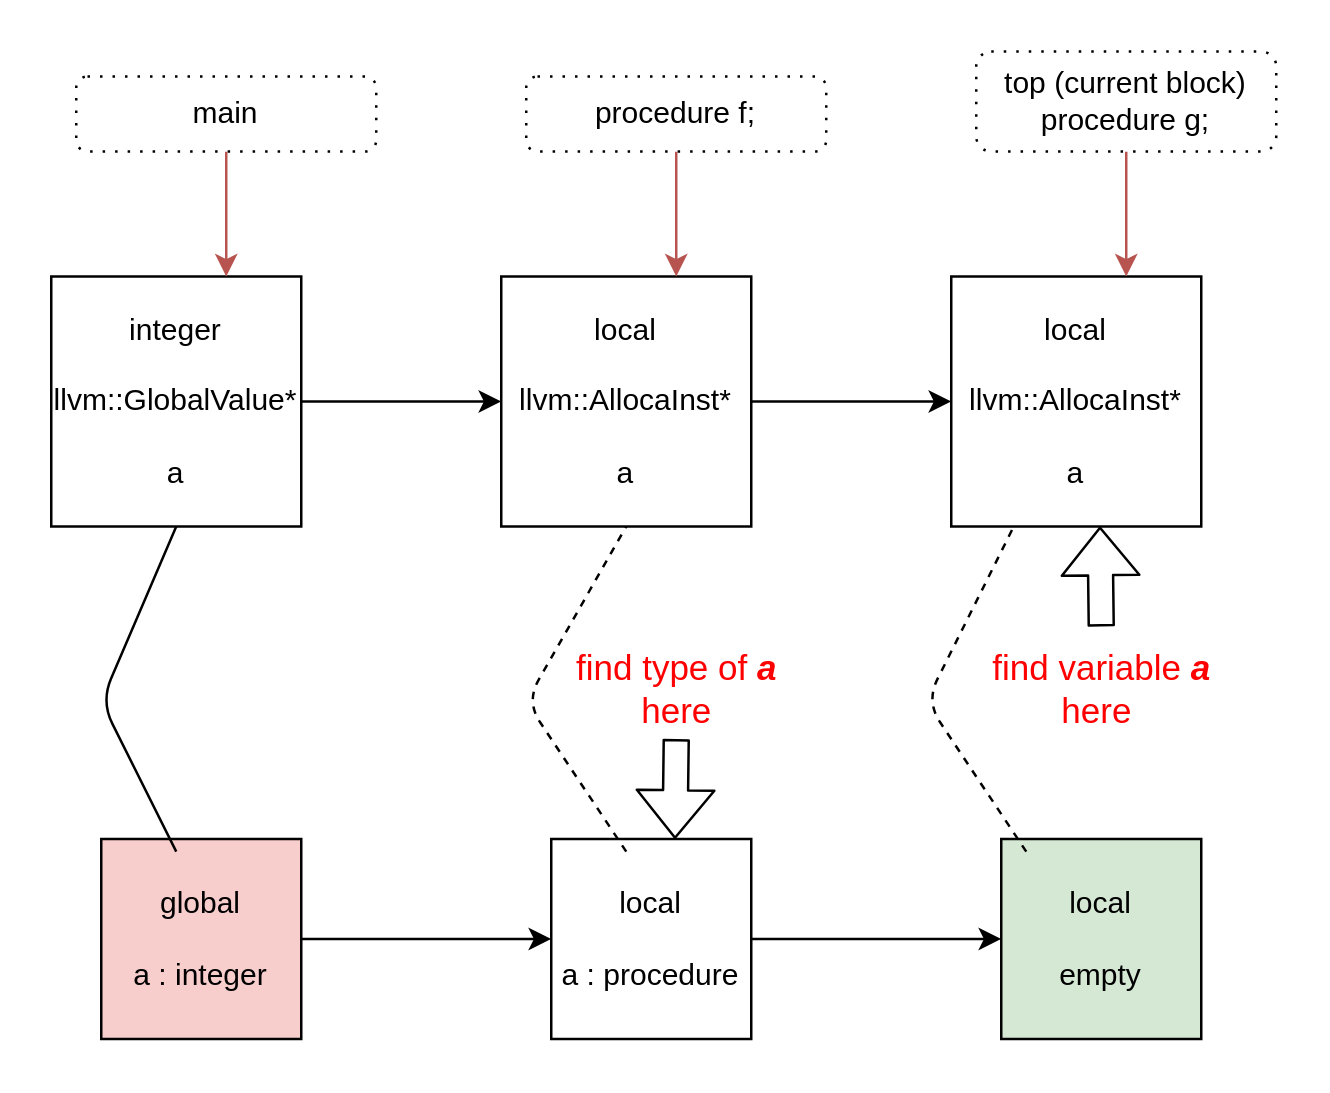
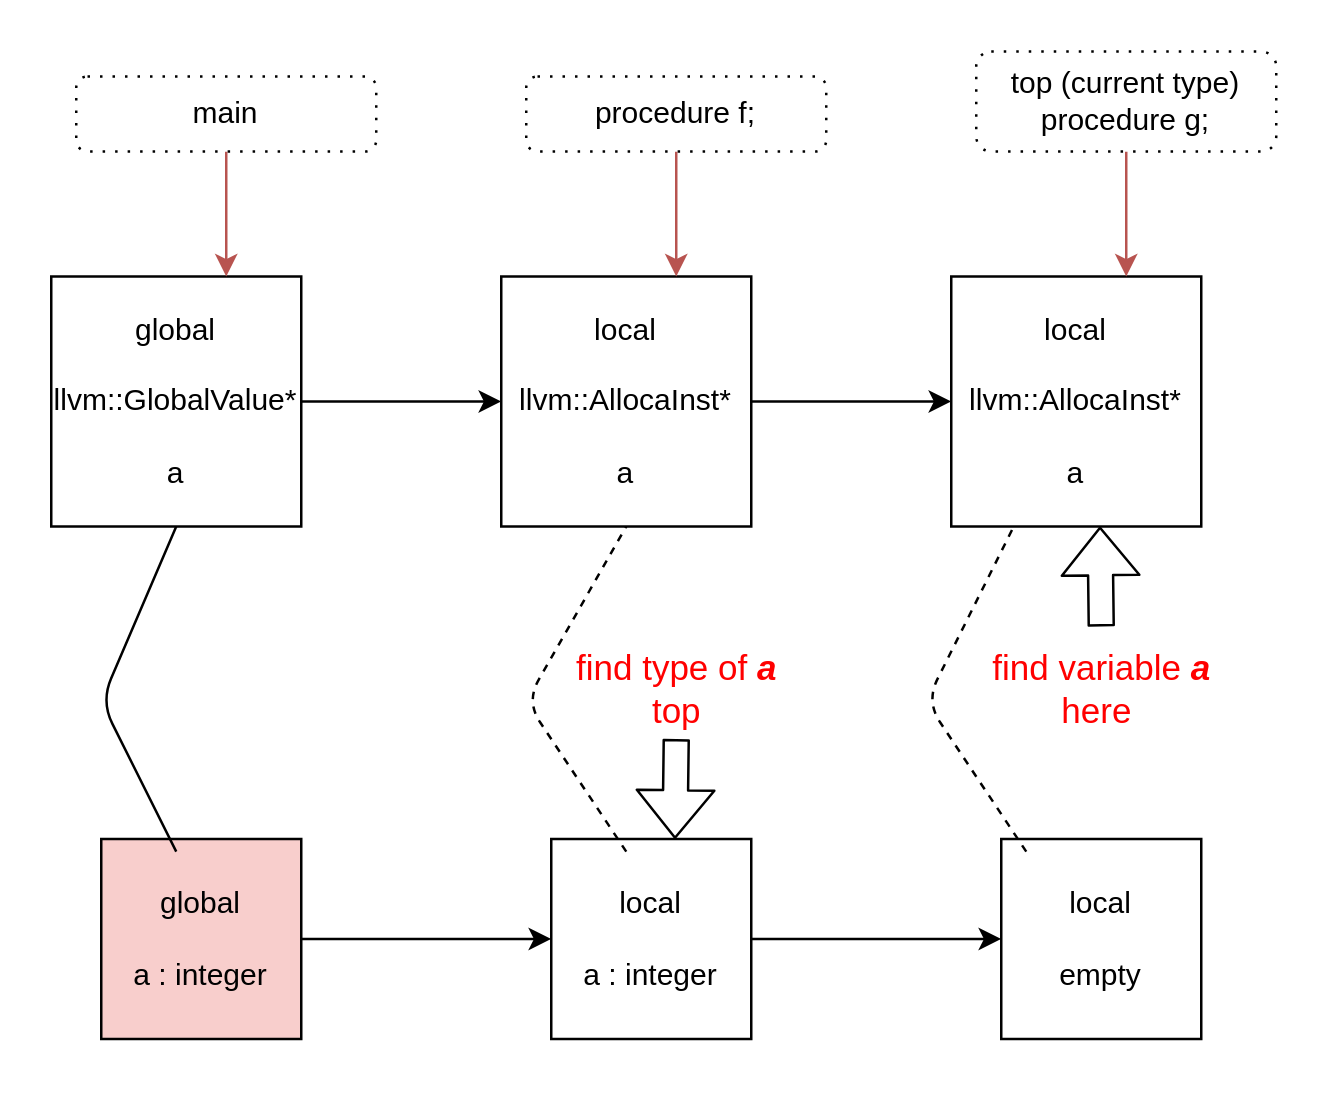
node "top (current block) procedure g;": label "top (current block) procedure g;" -> "top (current type) procedure g;"
node "integer llvm::GlobalValue* a": label "integer llvm::GlobalValue* a" -> "global llvm::GlobalValue* a"
node "find type of a here": label "find type of a here" -> "find type of a top"
node "local a : procedure": label "local a : procedure" -> "local a : integer"
node "local empty": fillcolor #d5e8d4 -> #ffffff
